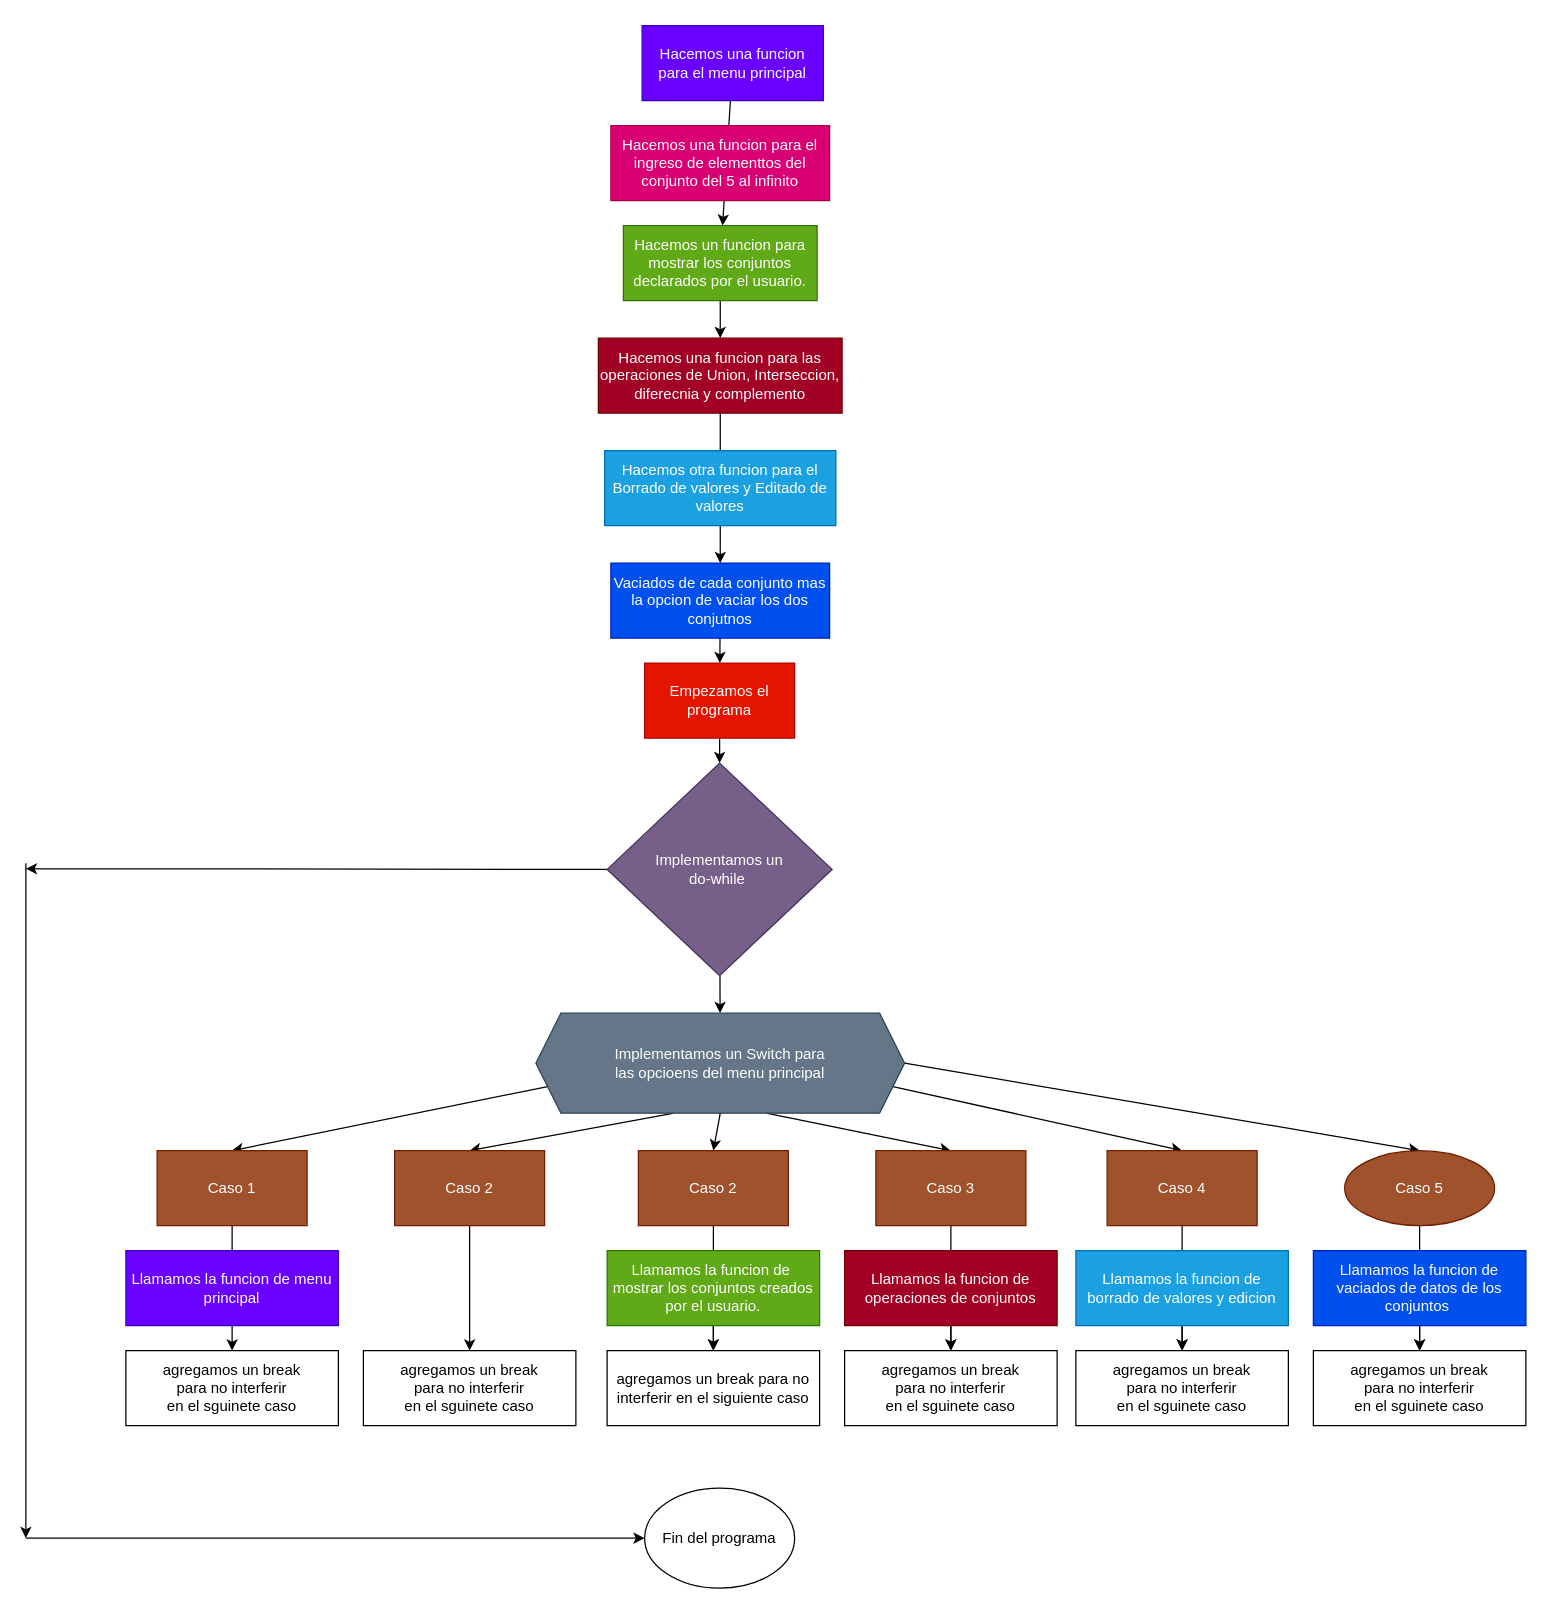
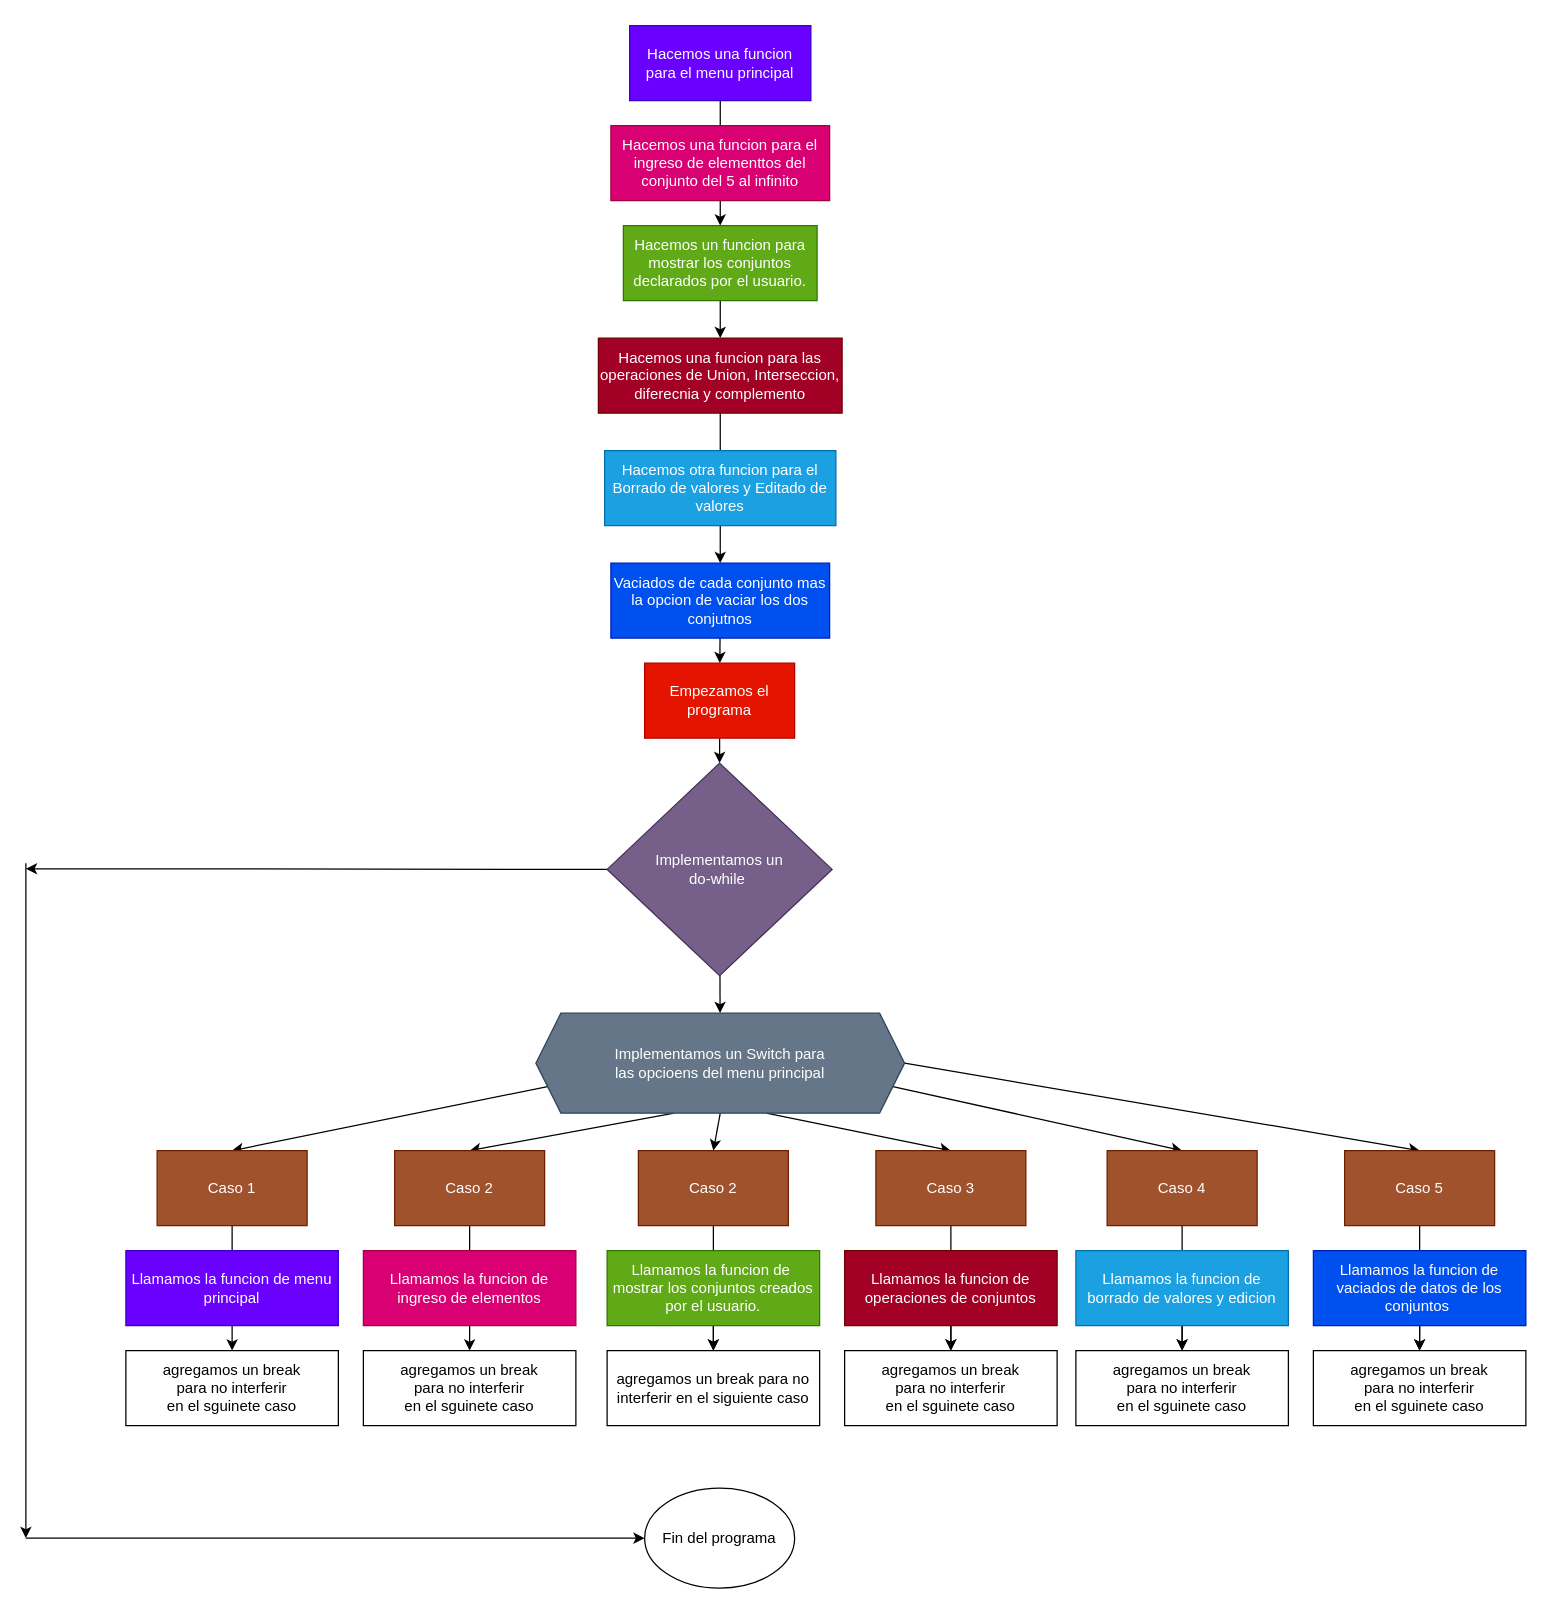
node "Hacemos una funcion para el menu principal": moved (733, 63) -> (720, 63)
node "Caso 5": shape ellipse -> rectangle
node "Llamamos la funcion de ingreso de elementos": added
